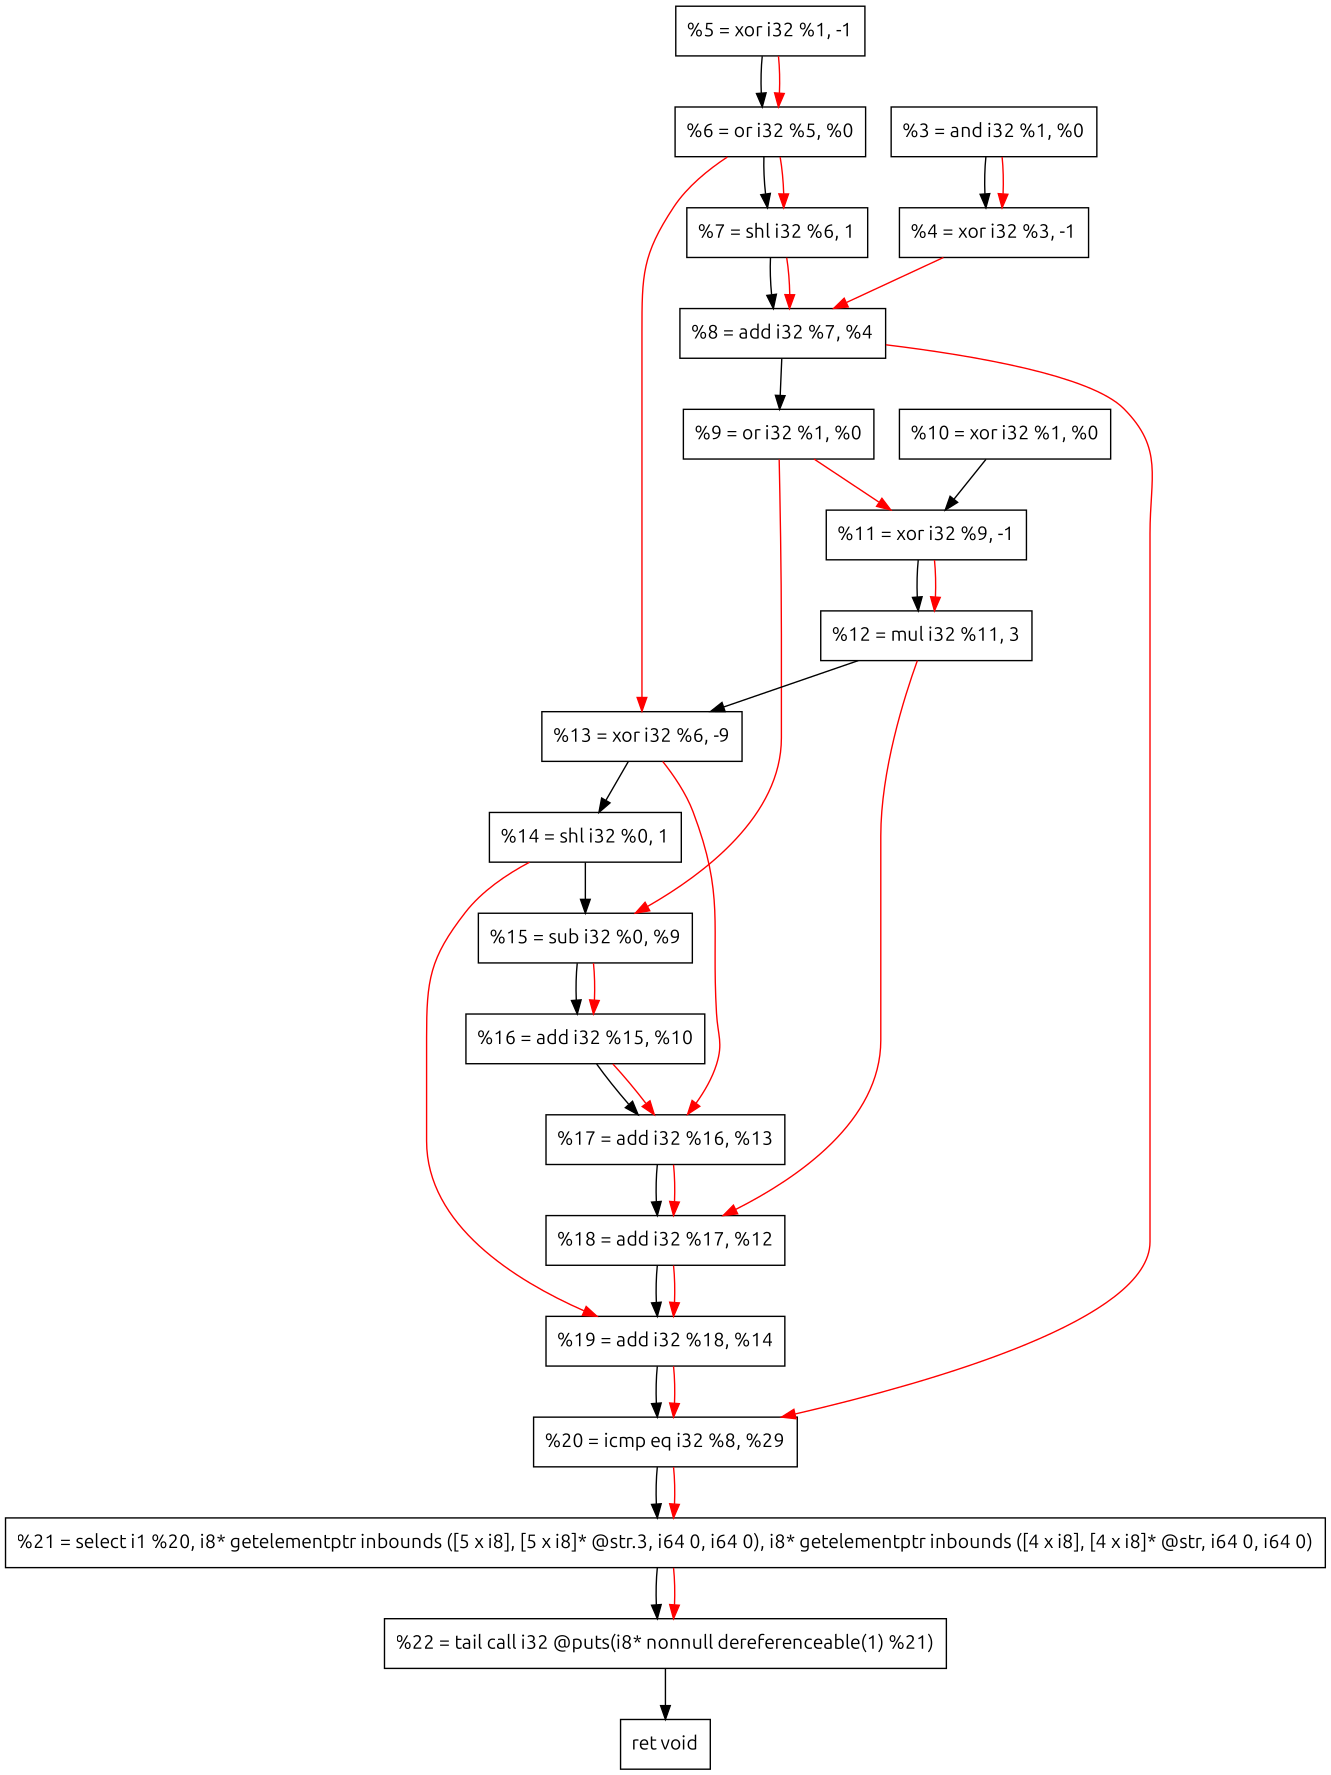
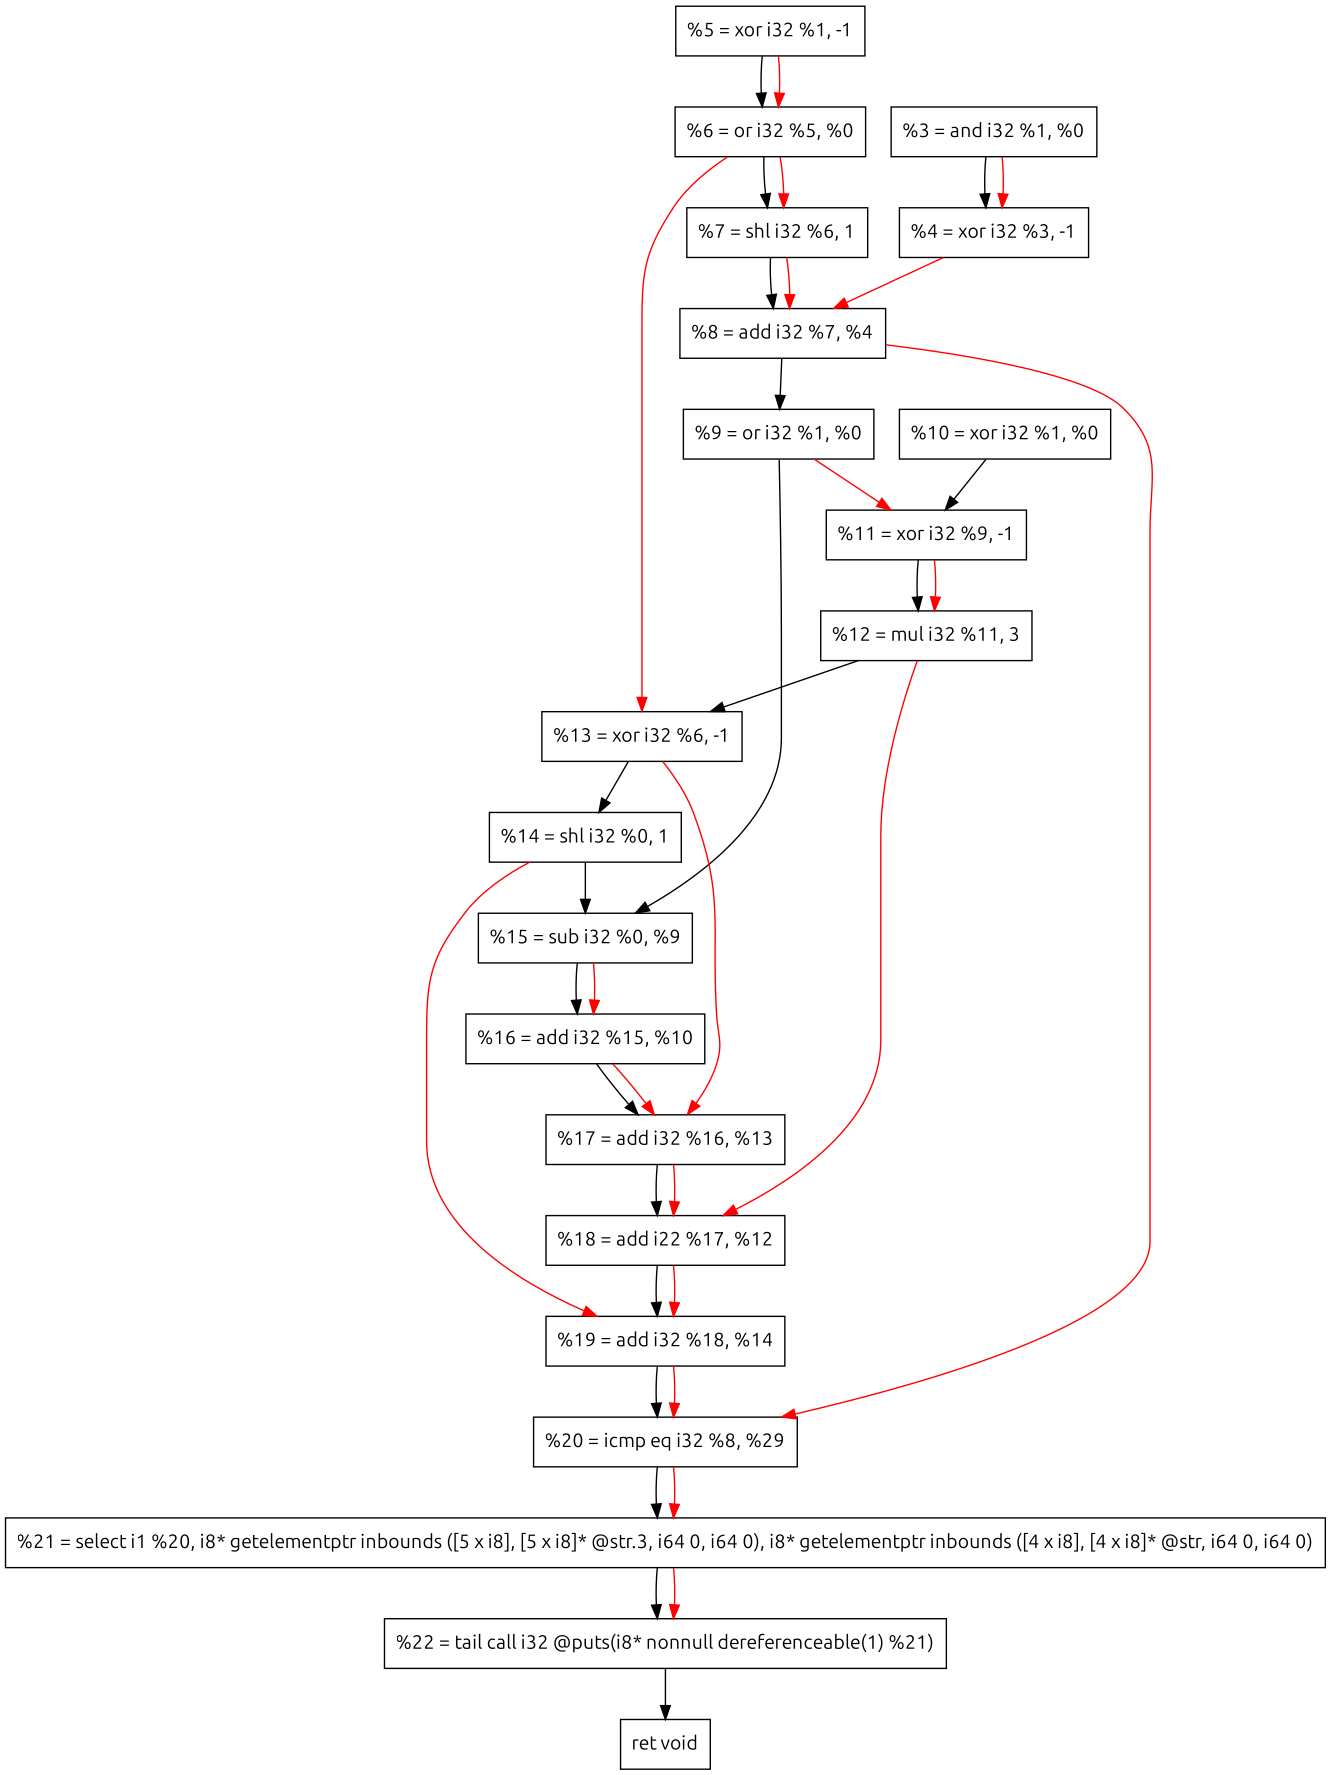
edge "%9 = or i32 %1, %0" -> "%15 = sub i32 %0, %9": color red -> black
node "%13 = xor i32 %6, -9": label "%13 = xor i32 %6, -9" -> "%13 = xor i32 %6, -1"
node "%18 = add i32 %17, %12": label "%18 = add i32 %17, %12" -> "%18 = add i22 %17, %12"
